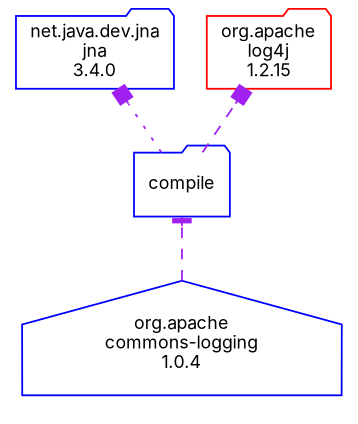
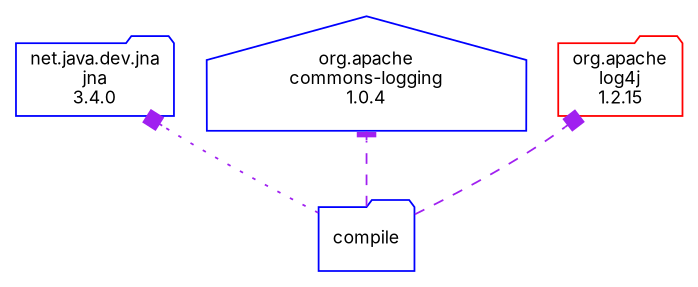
edge "org.apache commons-logging 1.0.4" -> "compile": reversed
